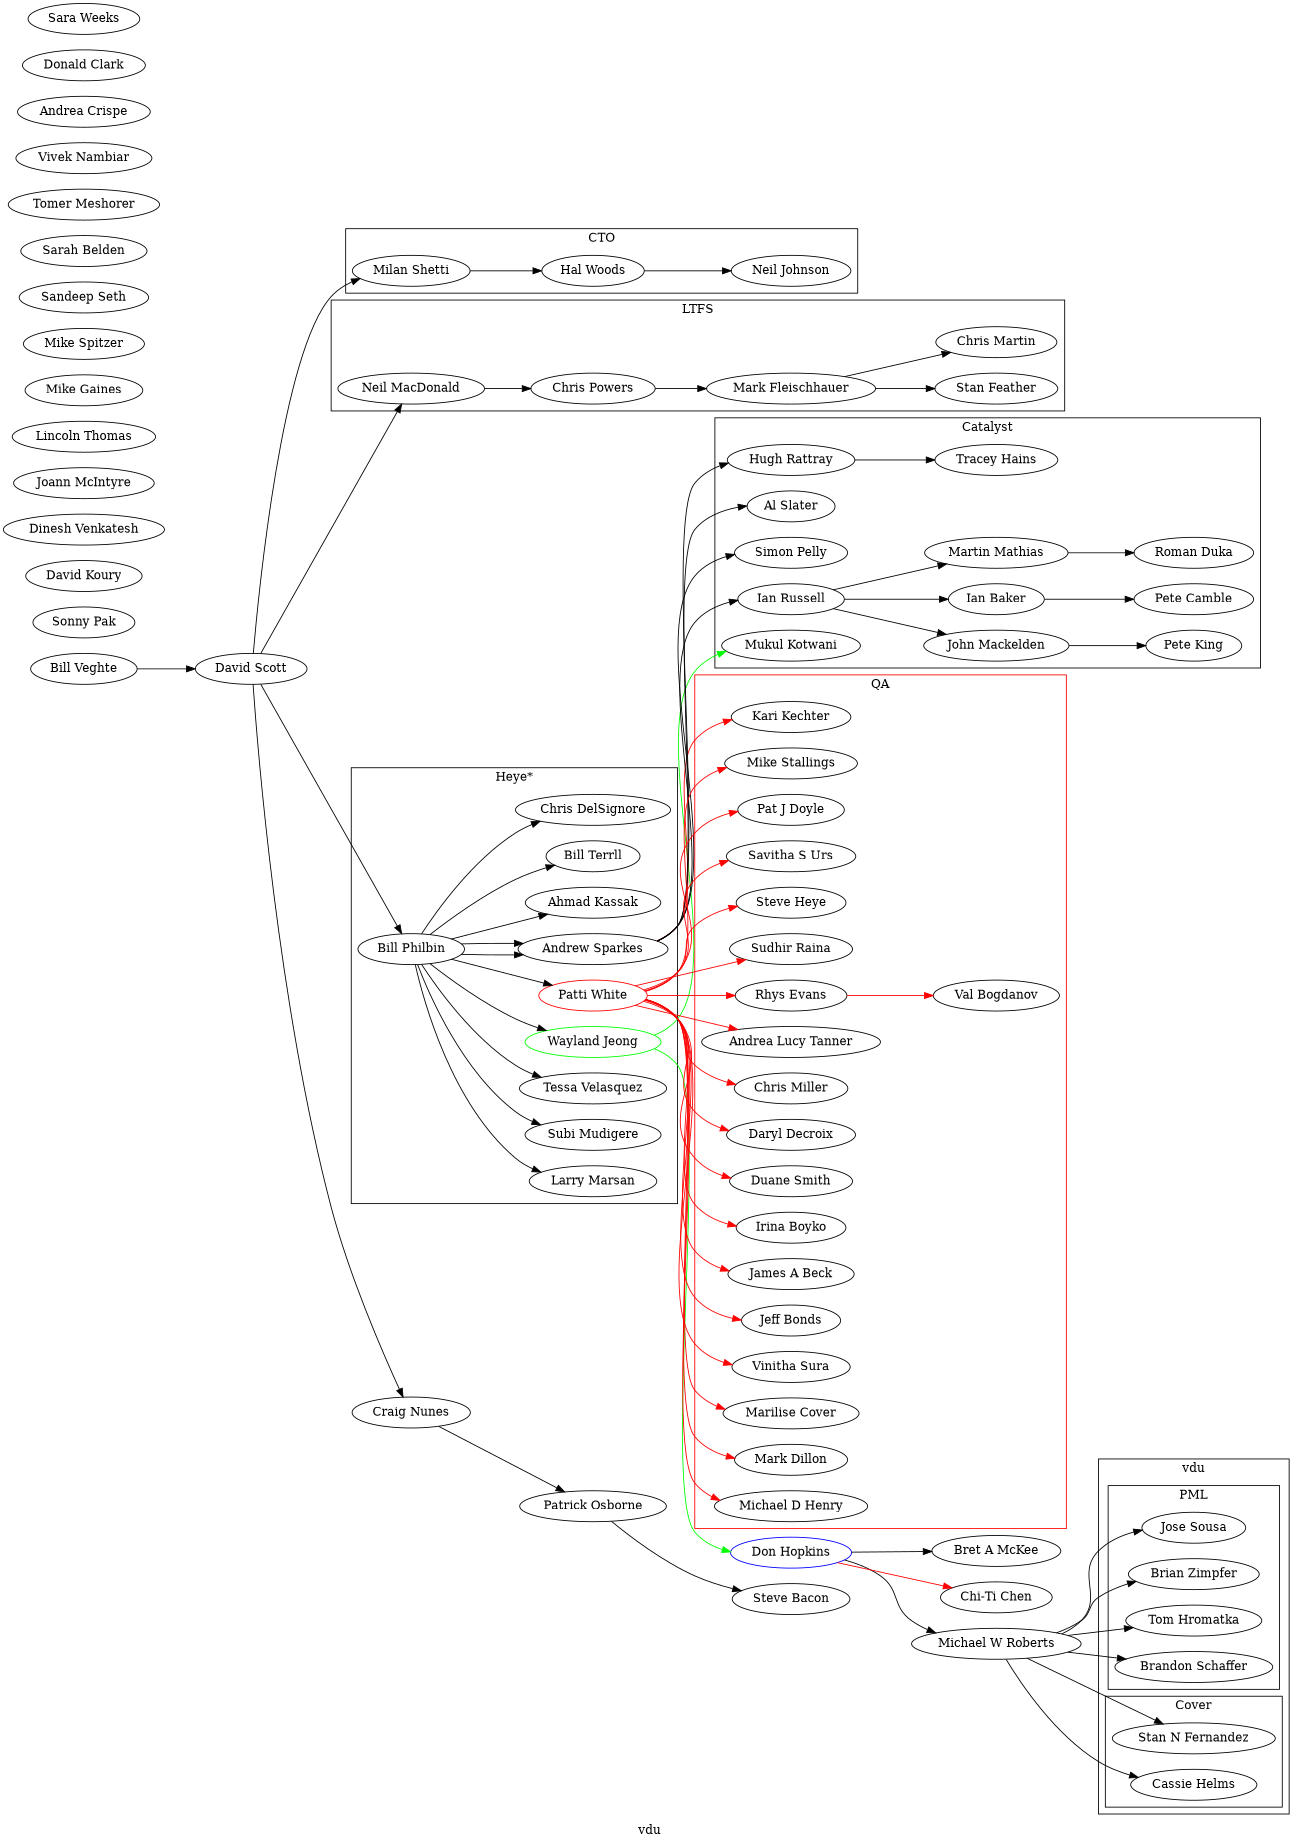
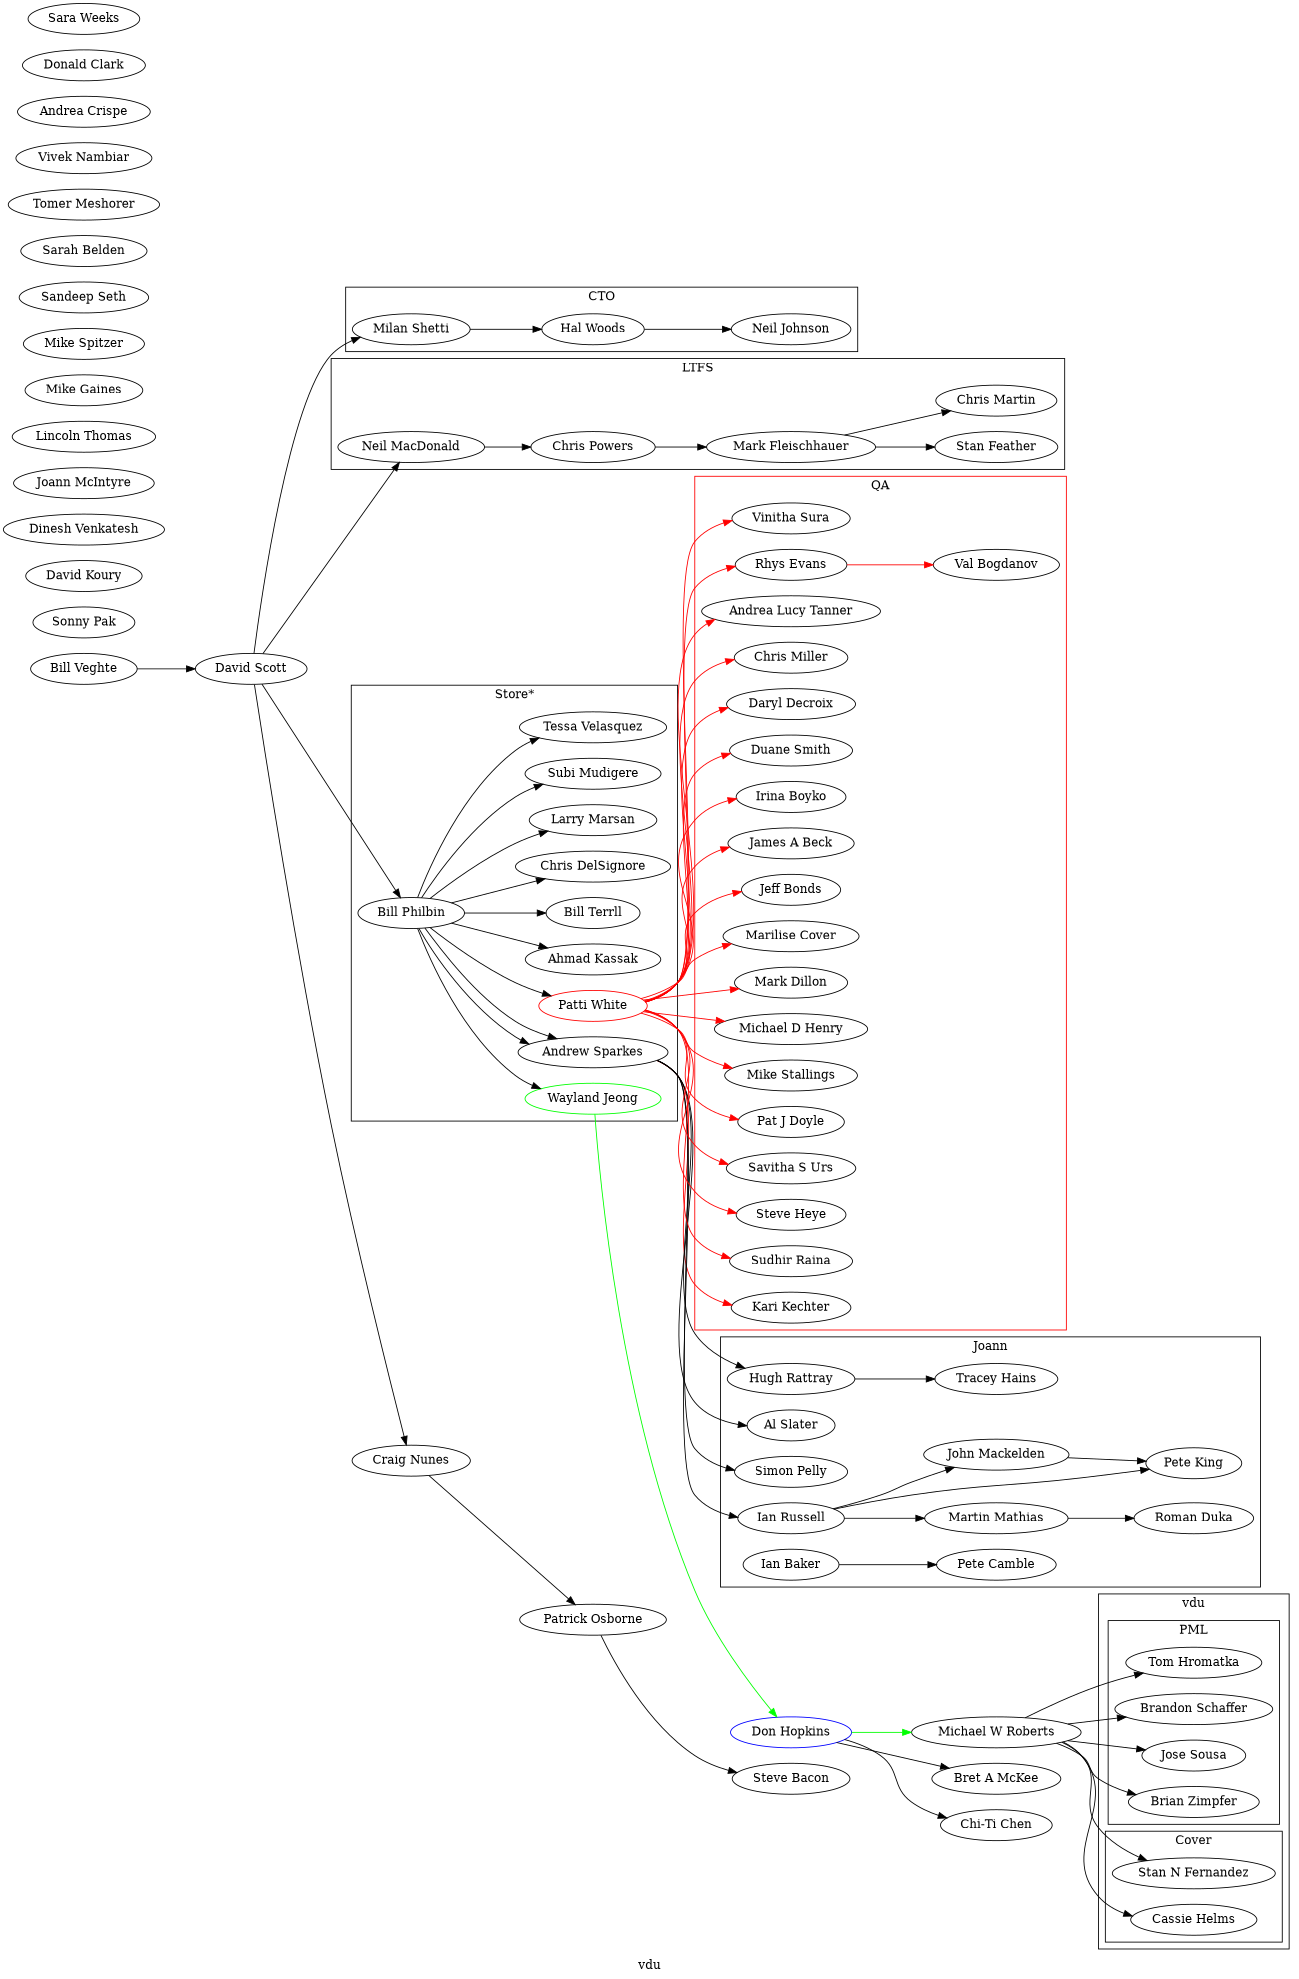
cluster "Catalyst": label "Catalyst" -> "Joann"
edge "Ian Russell" -> "Ian Baker": now "Ian Russell" -> "Pete King"
node "Mukul Kotwani": removed
cluster "Heye*": label "Heye*" -> "Store*"
edge "Don Hopkins" -> "Chi-Ti Chen": color red -> black
edge "Don Hopkins" -> "Michael W Roberts": color black -> green
